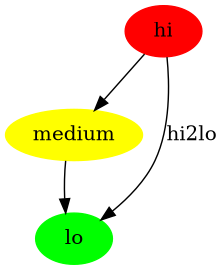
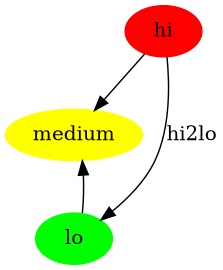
edge "medium" -> "lo": reversed
